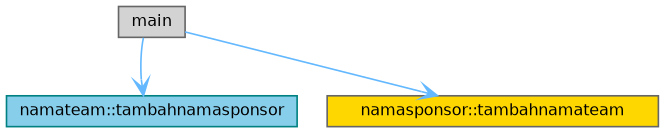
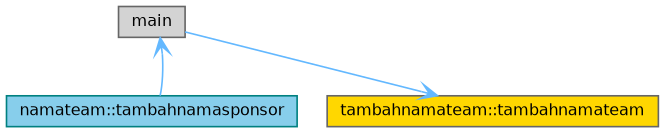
edge "main" -> "namateam::tambahnamasponsor": reversed
node "namasponsor::tambahnamateam": label "namasponsor::tambahnamateam" -> "tambahnamateam::tambahnamateam"
